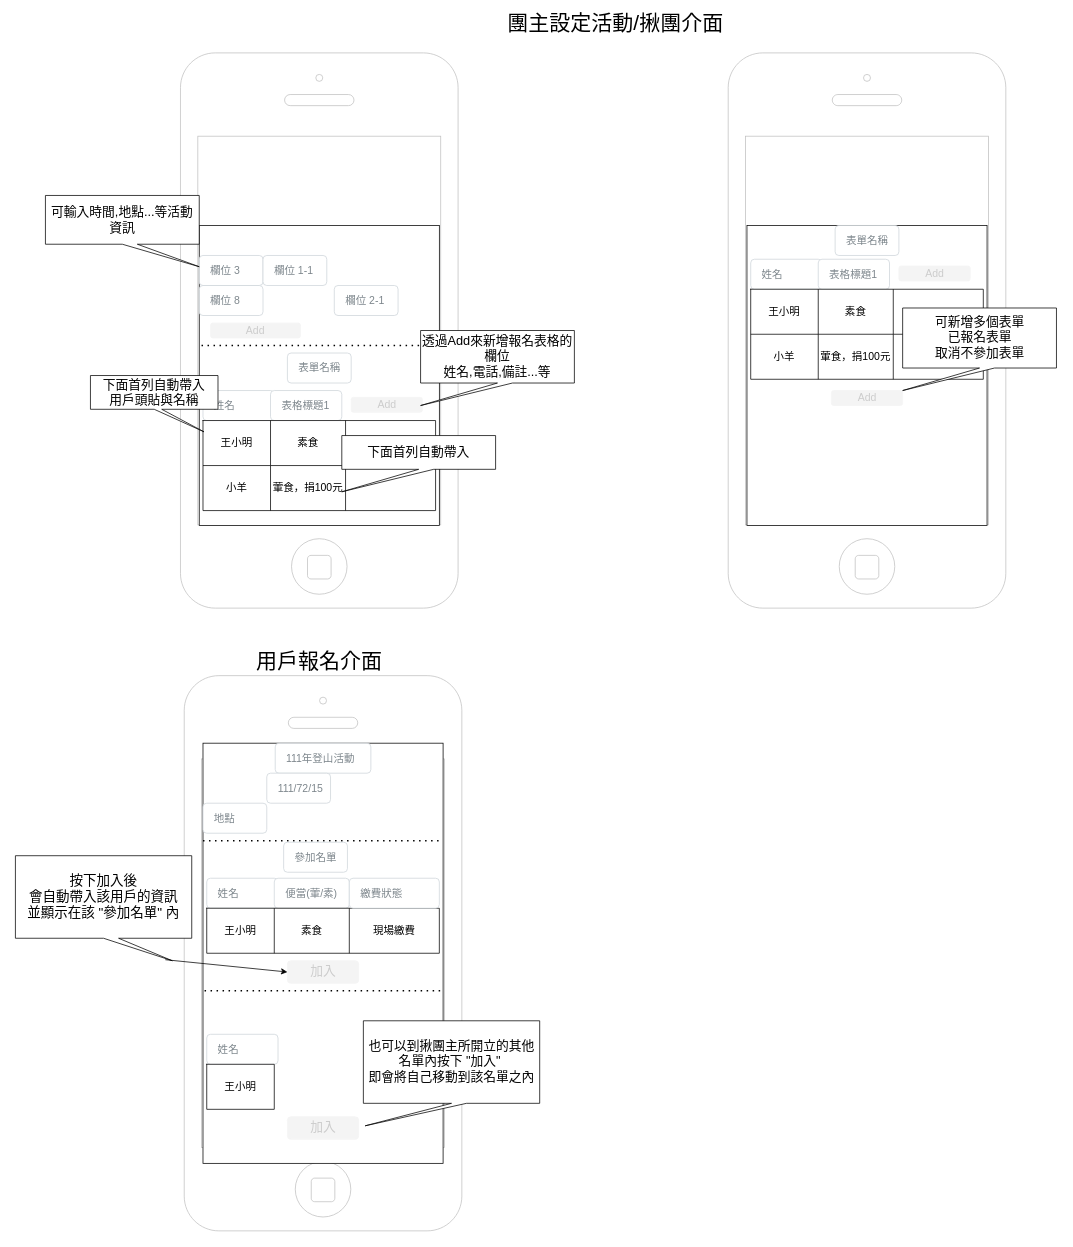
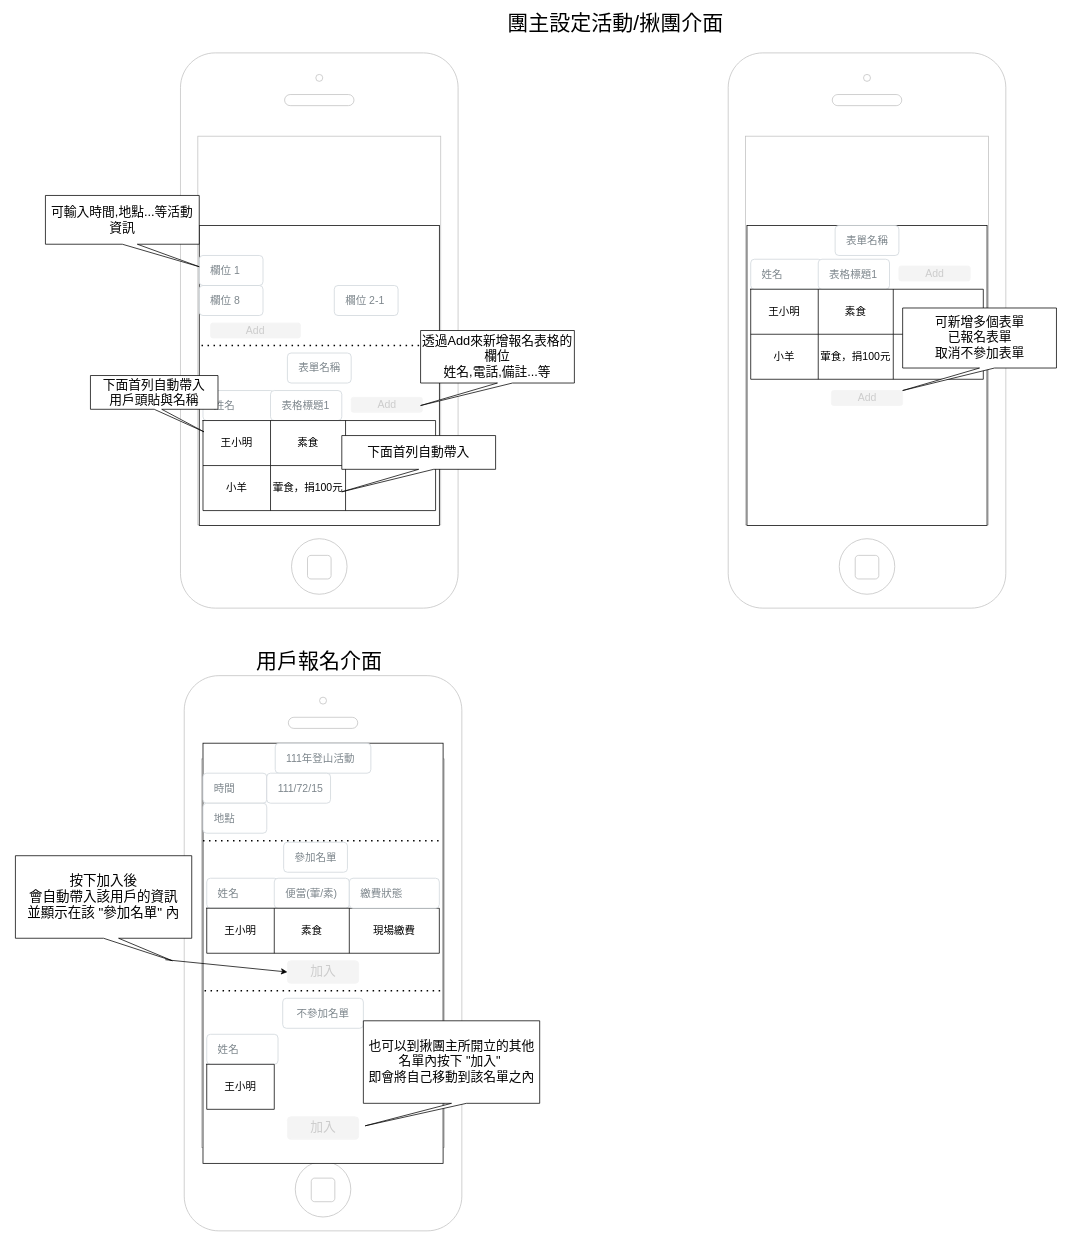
node "欄位 3": label "欄位 3" -> "欄位 1"
node "欄位 1-1": removed
node "時間": added
node "不參加名單": added
